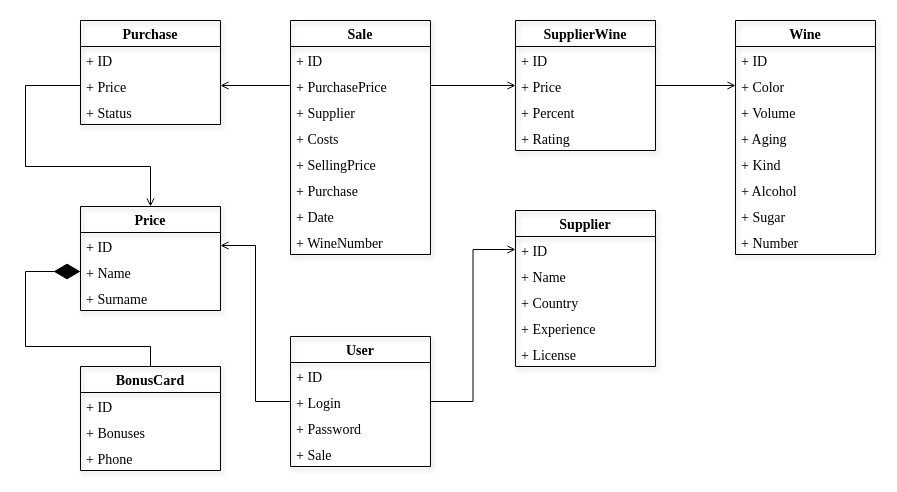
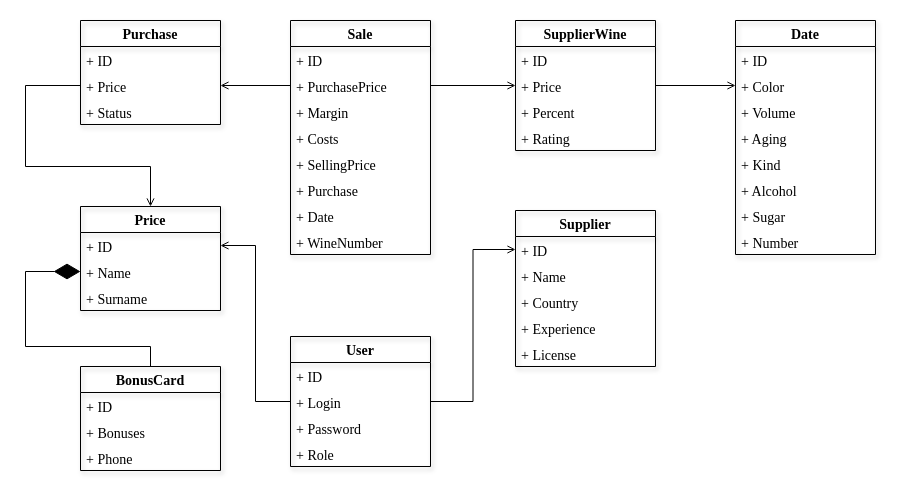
node "Wine": label "Wine" -> "Date"
node "+ Supplier": label "+ Supplier" -> "+ Margin"
node "+ Sale": label "+ Sale" -> "+ Role"
